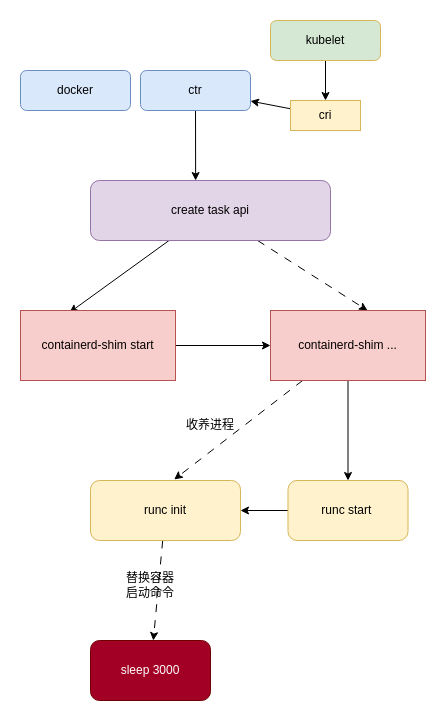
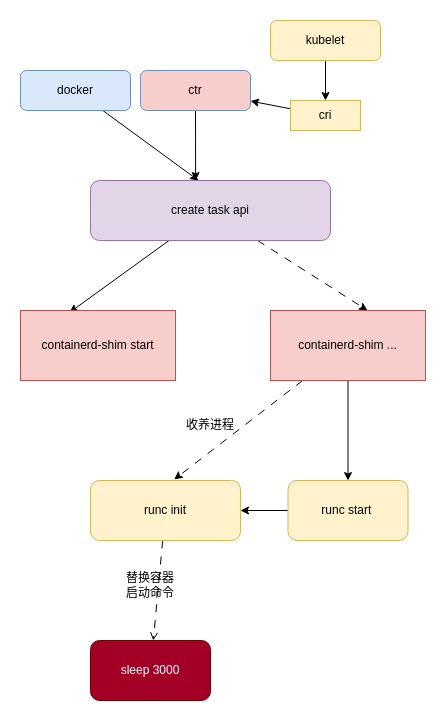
node "kubelet": fillcolor #d5e8d4 -> #fff2cc
node "ctr": fillcolor #dae8fc -> #f8cecc
edge "docker" -> "create task api": added
edge "containerd-shim start" -> "containerd-shim ...": removed
edge "runc init" -> "sleep 3000": arrowhead classic -> open
